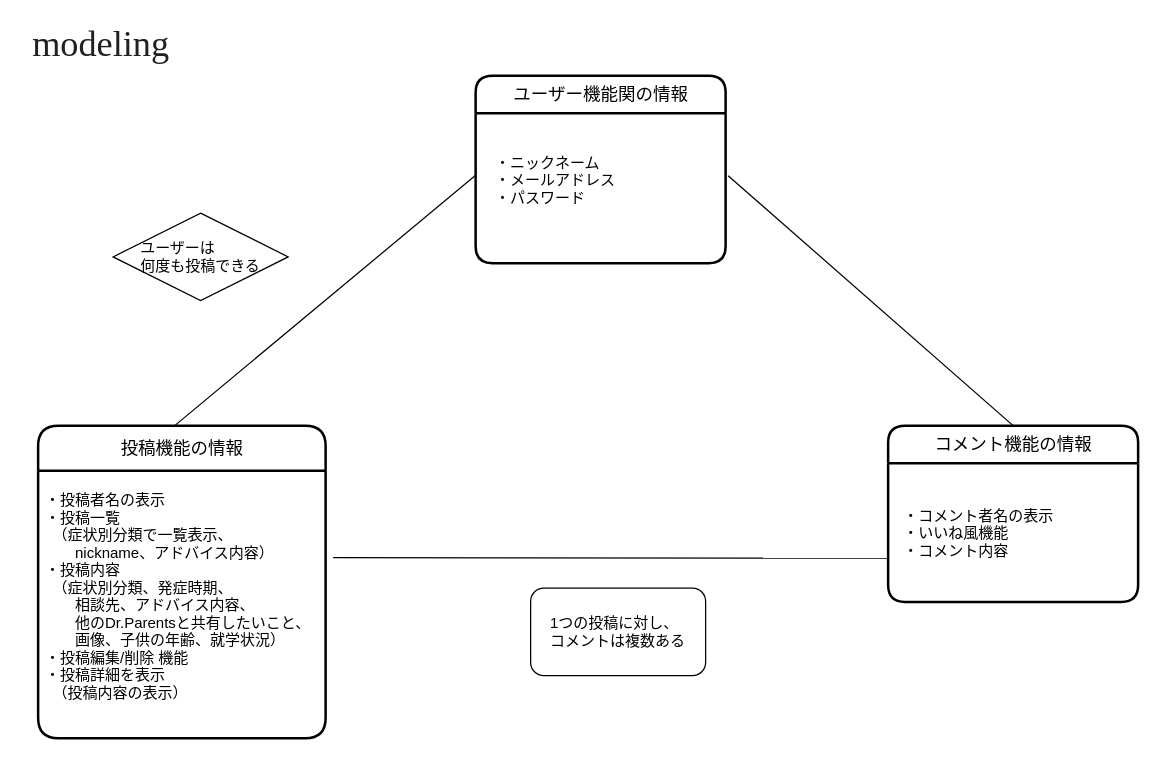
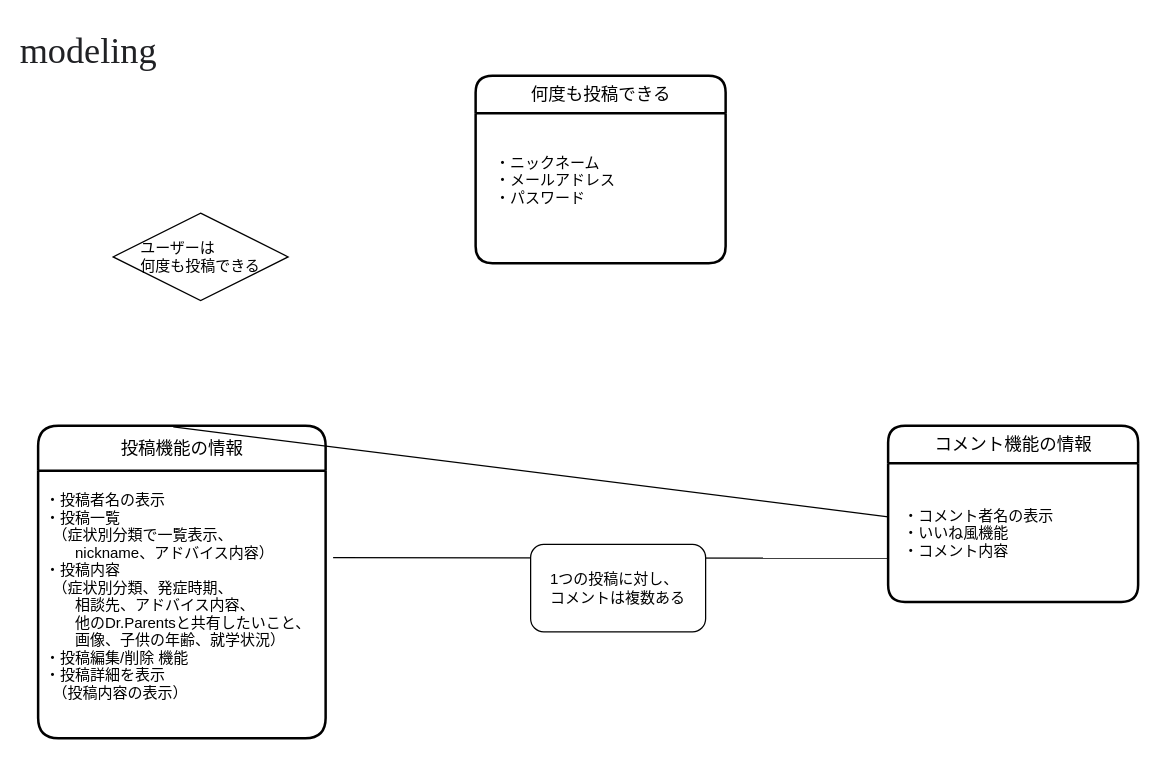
node "modeling": moved (101, 44) -> (88, 51)
node "ユーザー機能関の情報": label "ユーザー機能関の情報" -> "何度も投稿できる"
edge "・ニックネーム ・メールアドレス ・パスワード" -- "コメント機能の情報": removed
edge "・ニックネーム ・メールアドレス ・パスワード" -- "投稿機能の情報": now "・コメント者名の表示 ・いいね風機能 ・コメント内容" -- "投稿機能の情報"
node "1つの投稿に対し、 コメントは複数ある": moved (618, 632) -> (618, 588)
